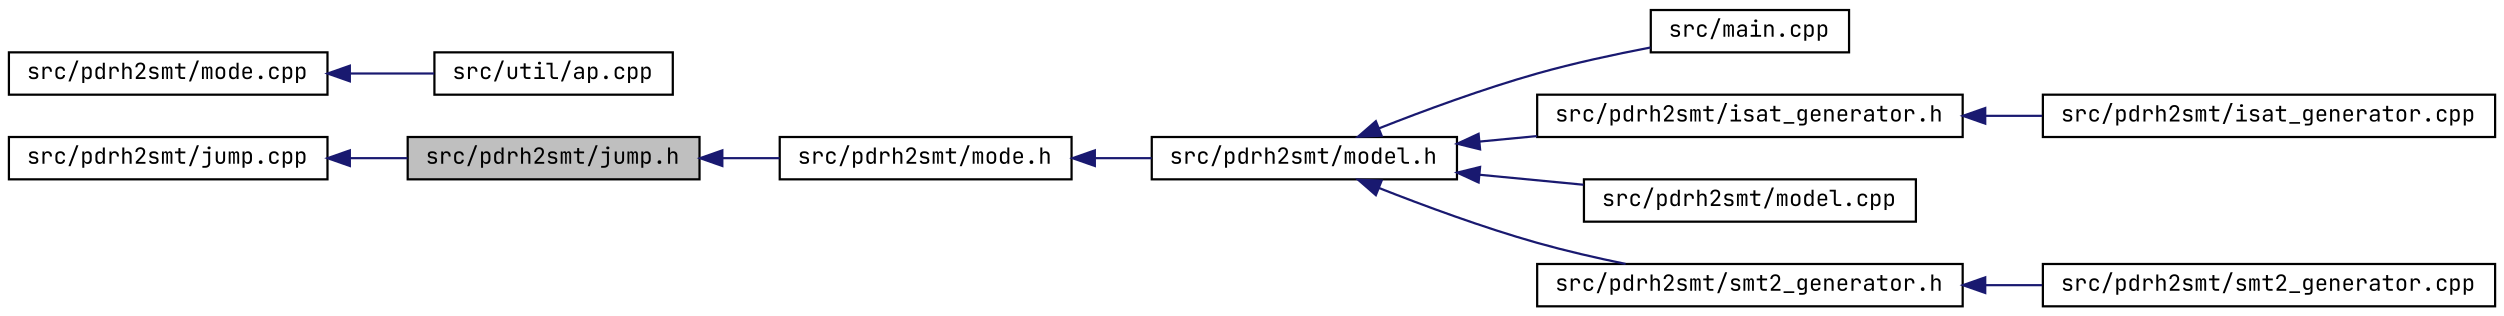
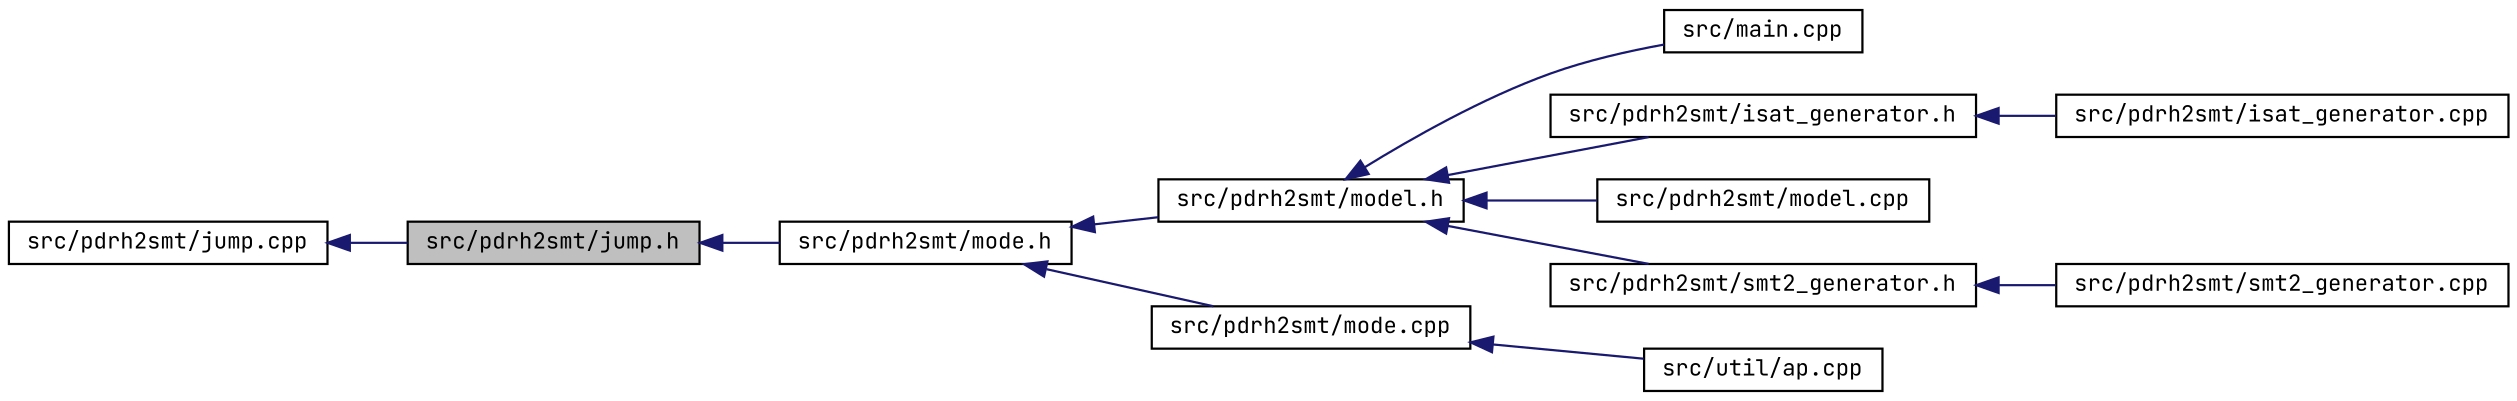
edge "src/pdrh2smt/mode.cpp" -> "src/pdrh2smt/mode.h": added
